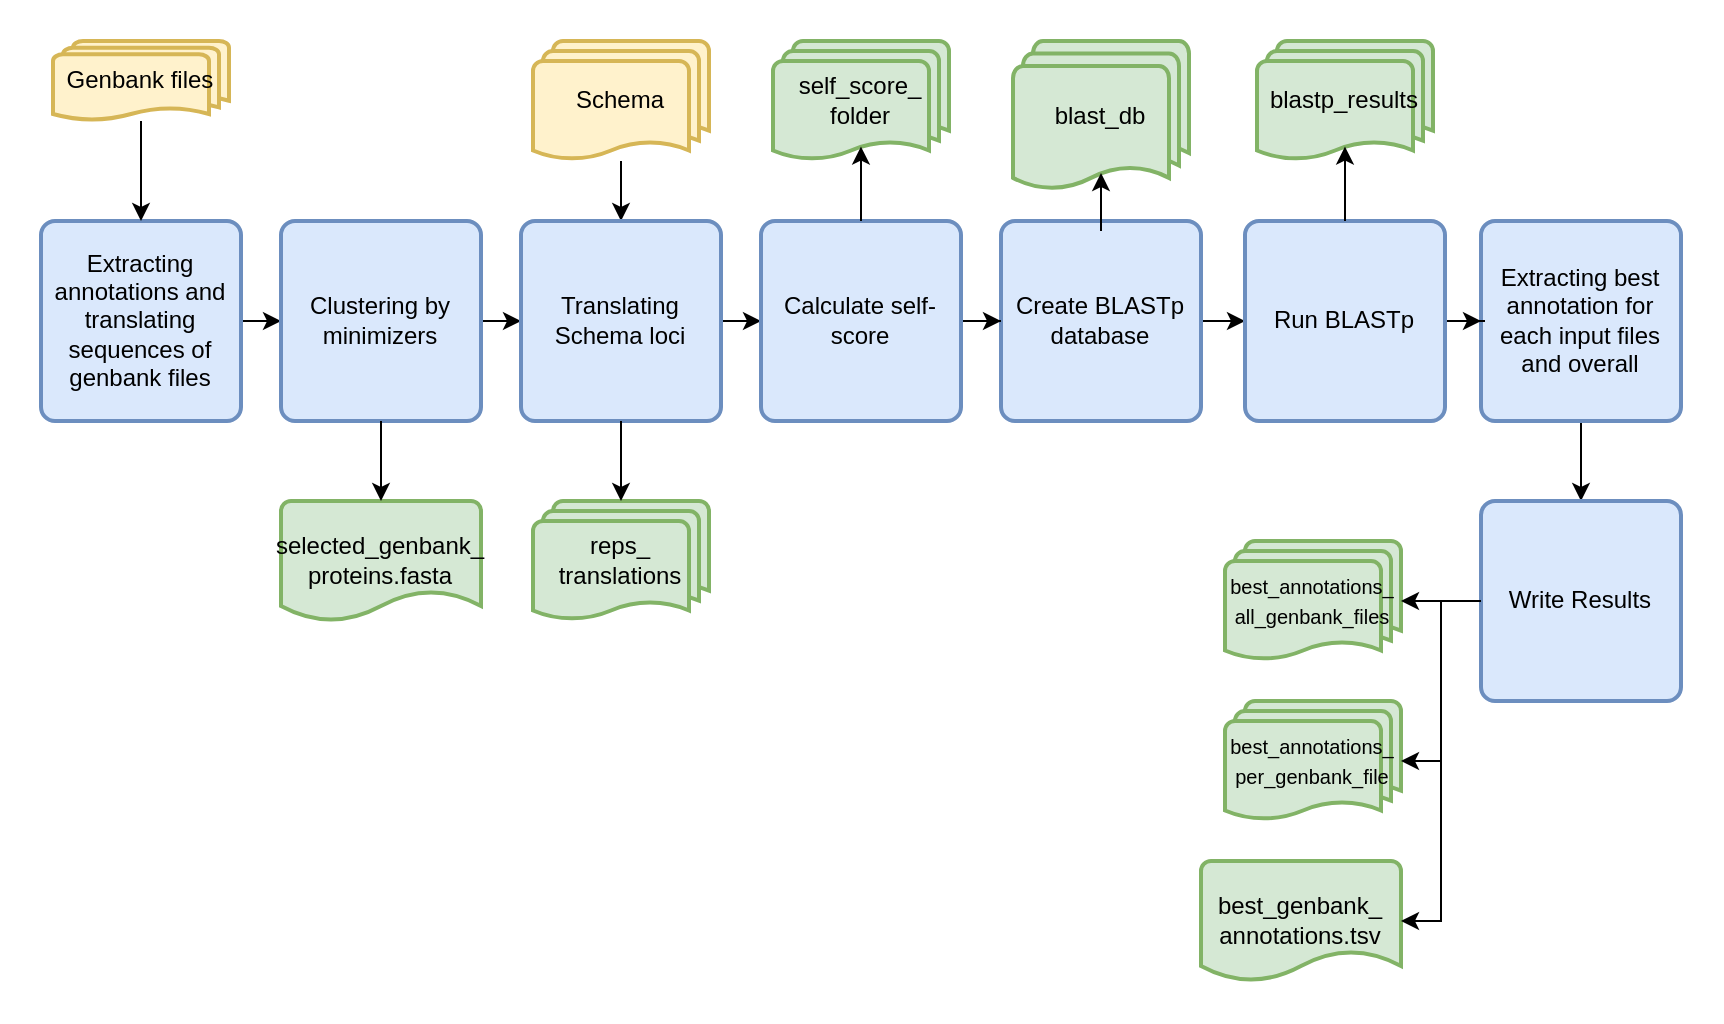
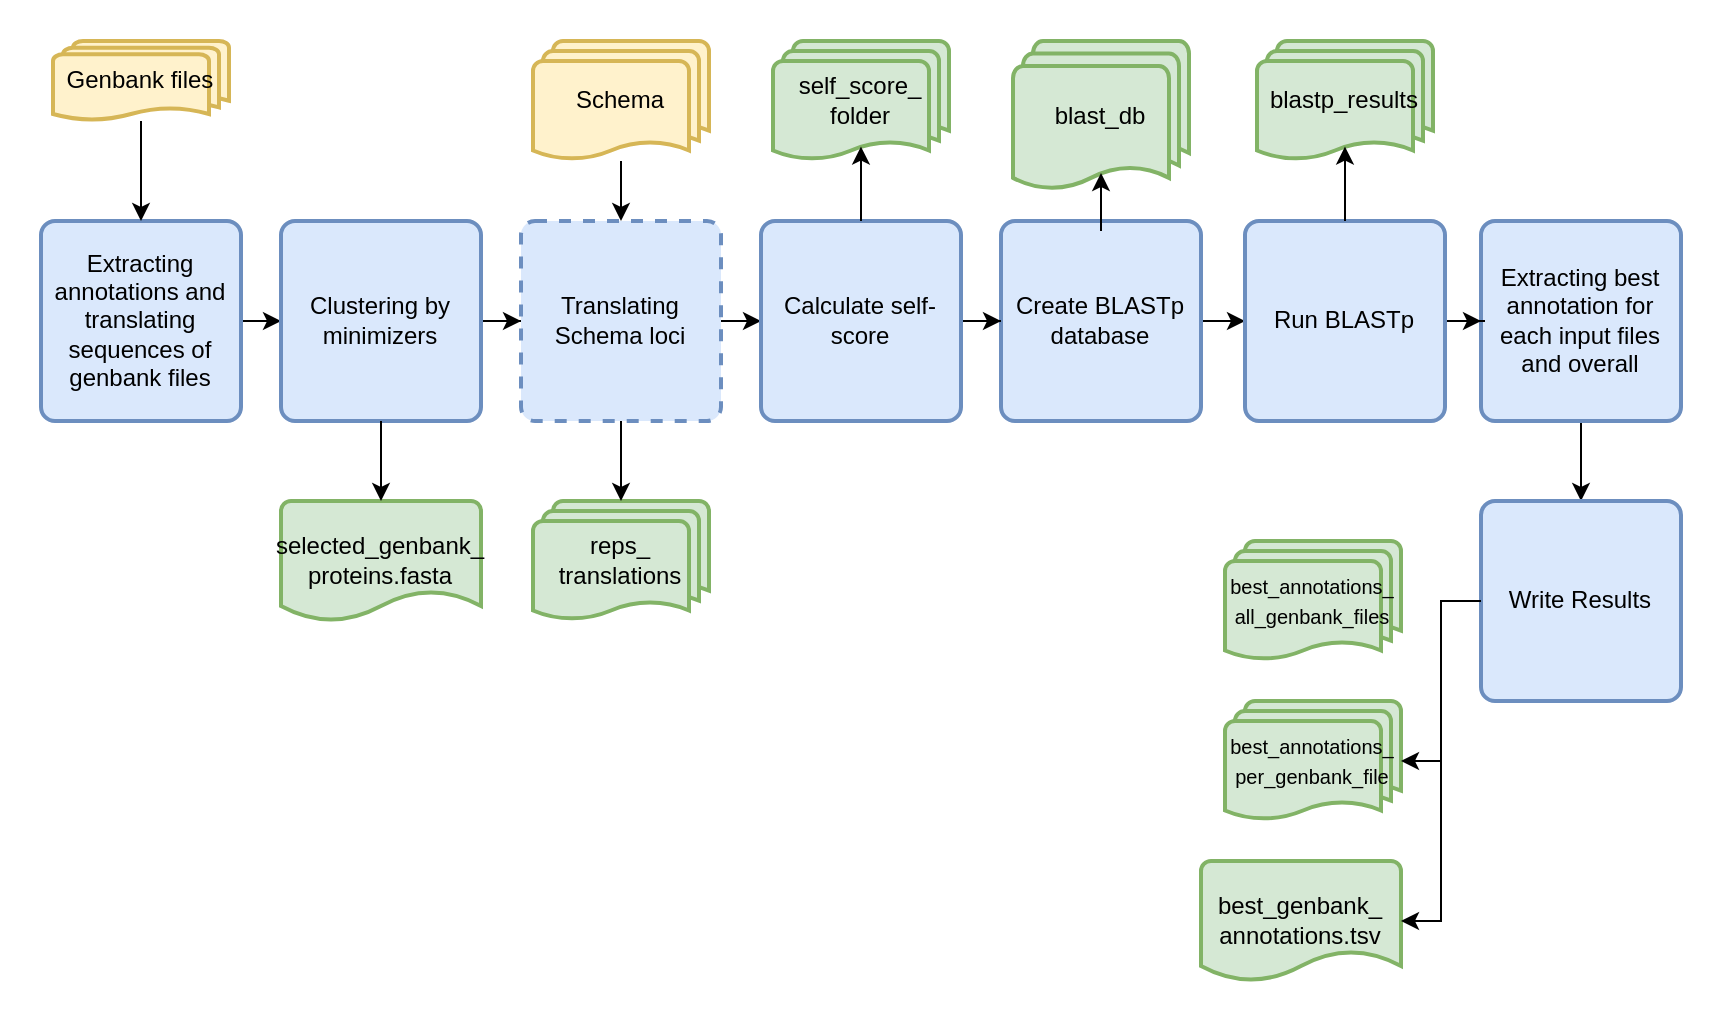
node "Translating Schema loci": style solid -> dashed
edge "Write Results" -> "best_annotations_ all_genbank_files": removed
